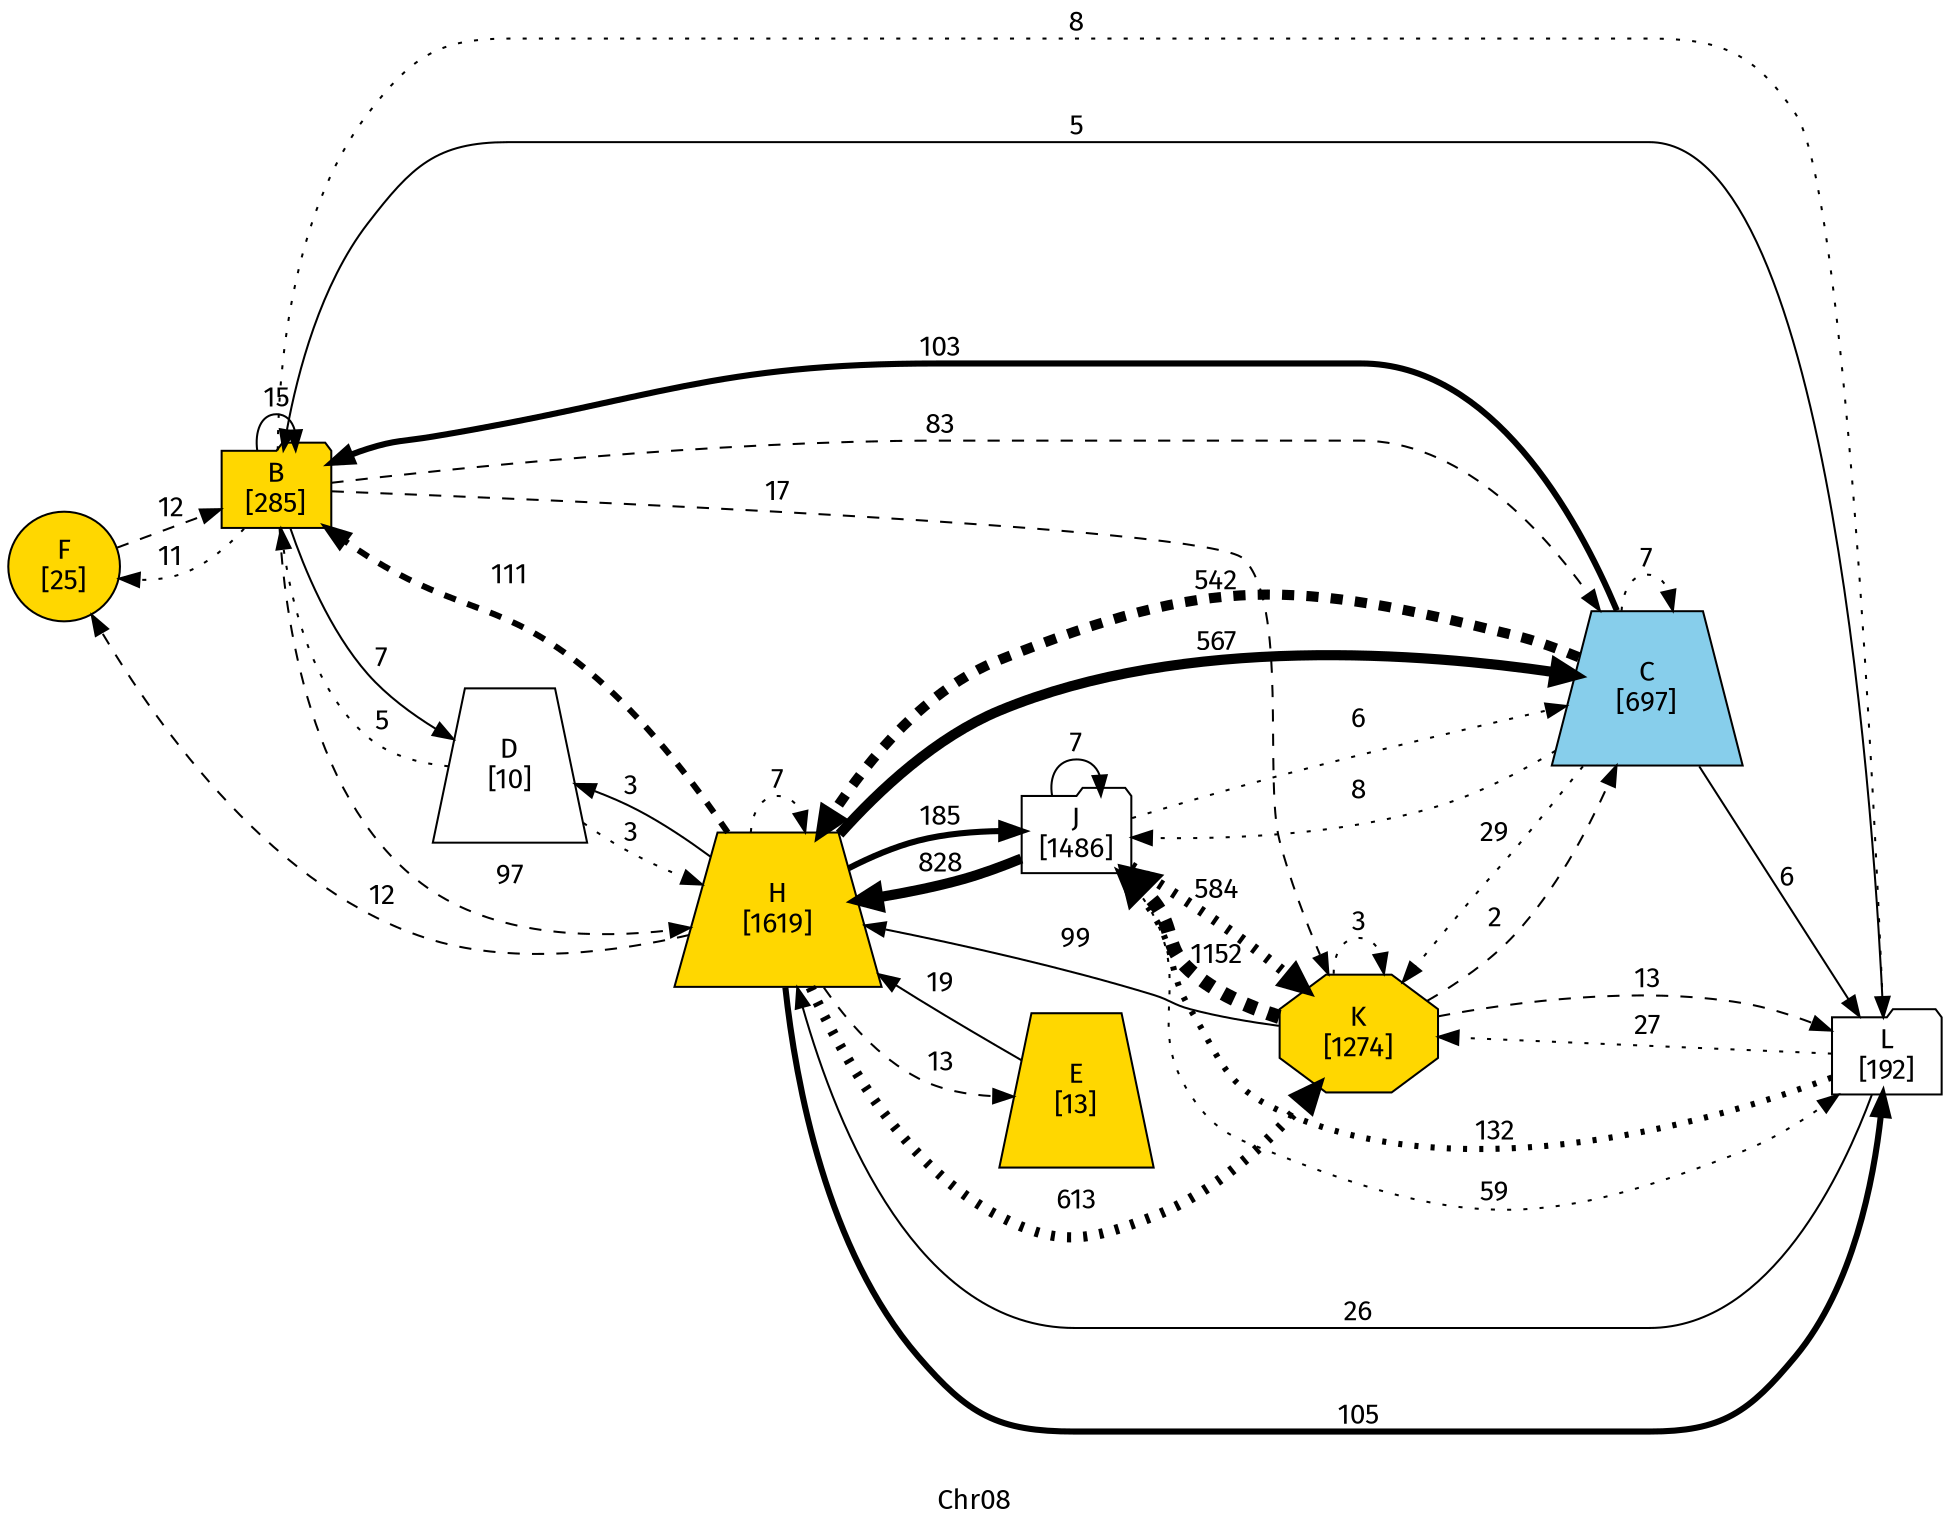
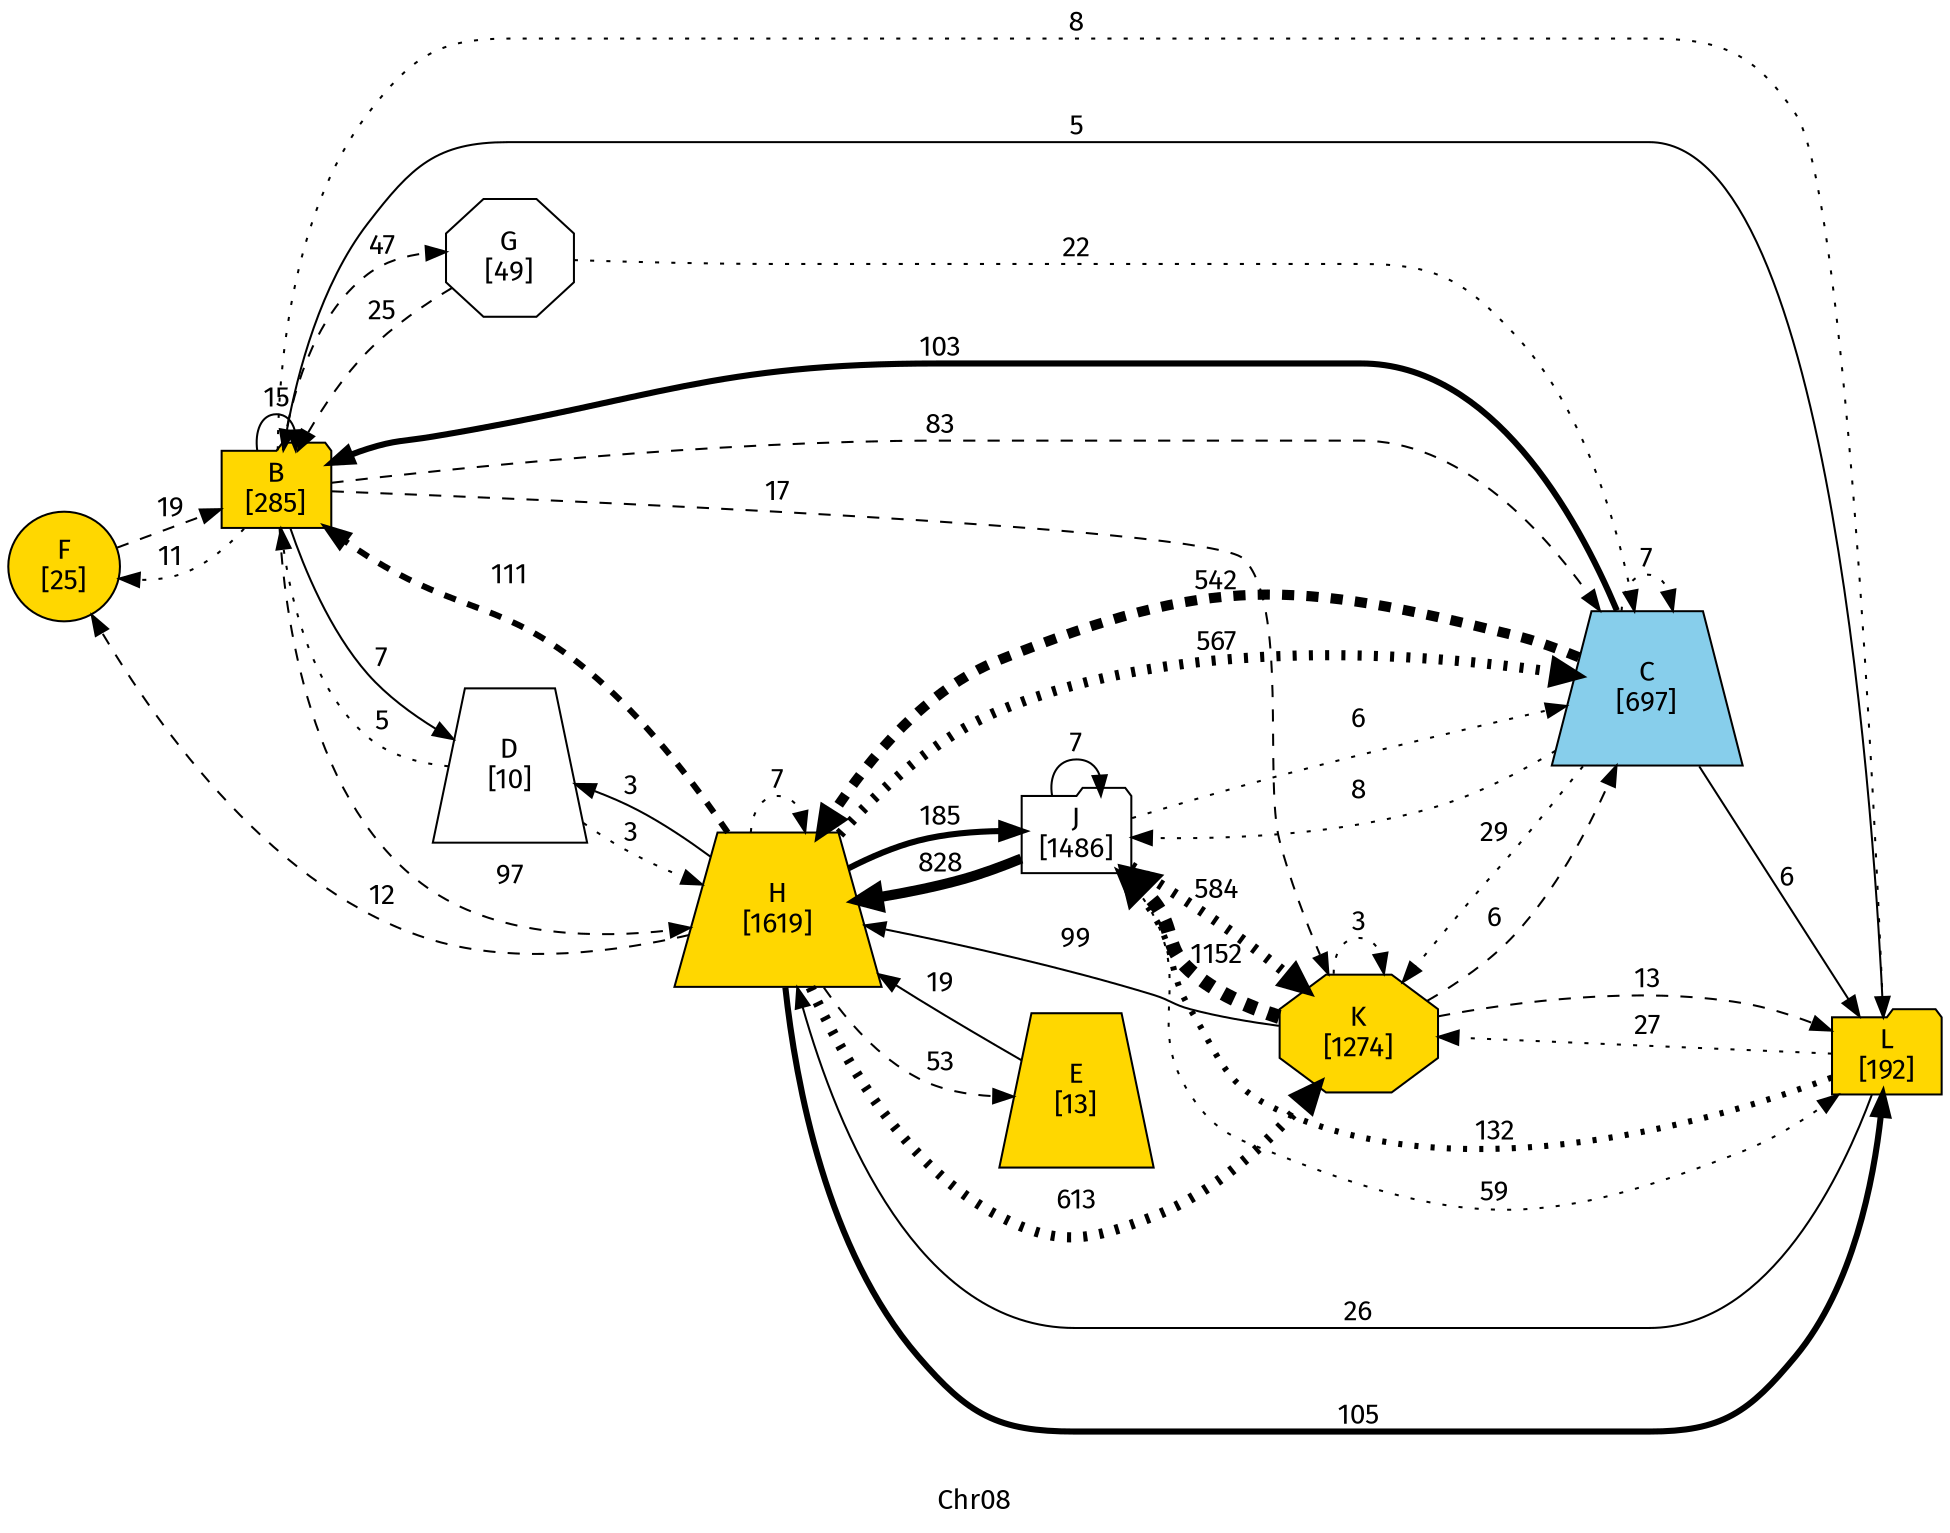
node "G [49]": added
edge "F [25]" -> "B [285]": label "12" -> "19"
edge "H [1619]" -> "C [697]": style solid -> dotted
edge "K [1274]" -> "C [697]": label "2" -> "6"
node "L [192]": fillcolor white -> gold
edge "H [1619]" -> "E [13]": label "13" -> "53"
